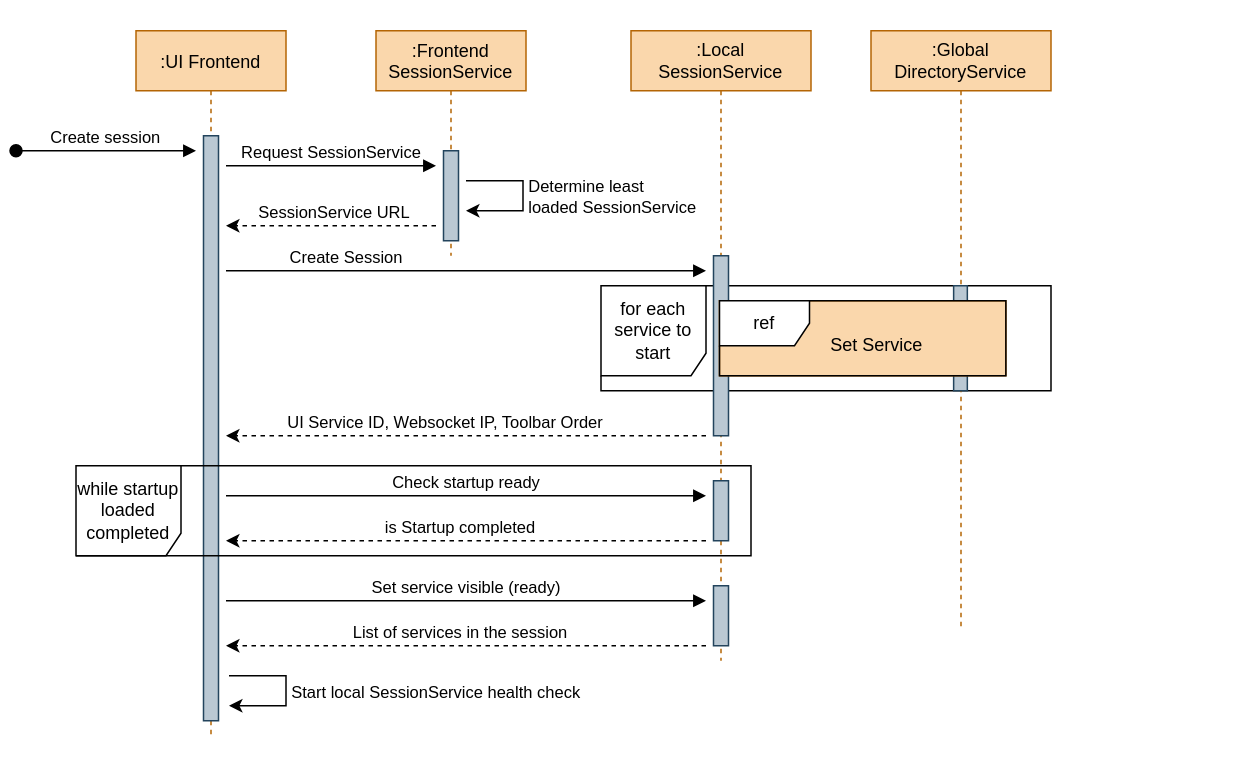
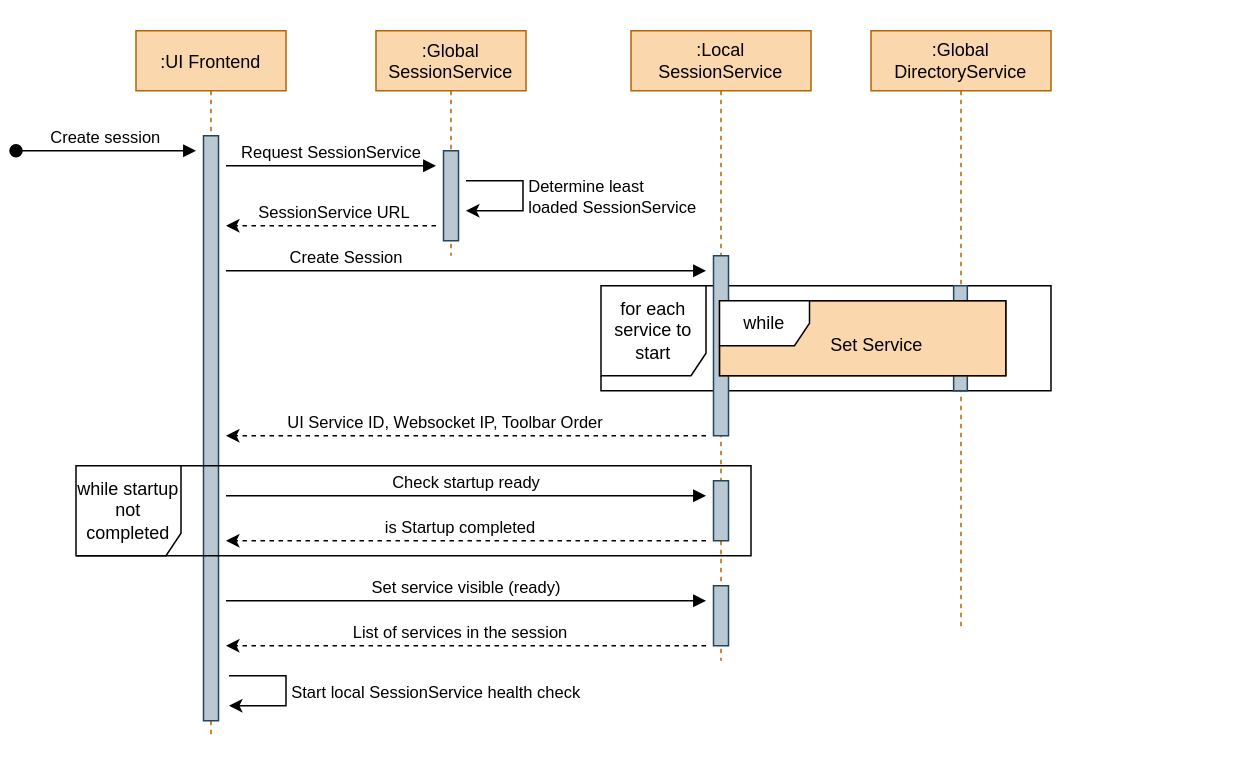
node ":Frontend SessionService": label ":Frontend SessionService" -> ":Global SessionService"
node "ref": label "ref" -> "while"
node "while startup loaded completed": label "while startup loaded completed" -> "while startup not completed"
